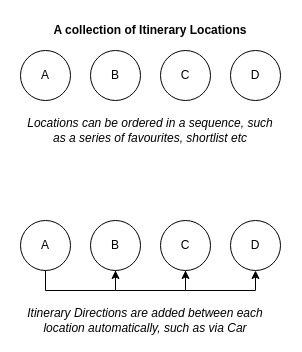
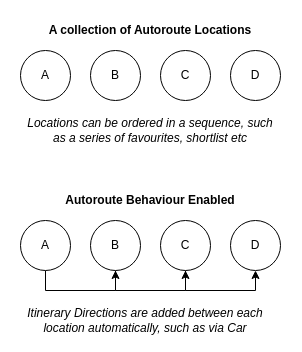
node "A collection of Itinerary Locations": label "A collection of Itinerary Locations" -> "A collection of Autoroute Locations"
node "Autoroute Behaviour Enabled": added
